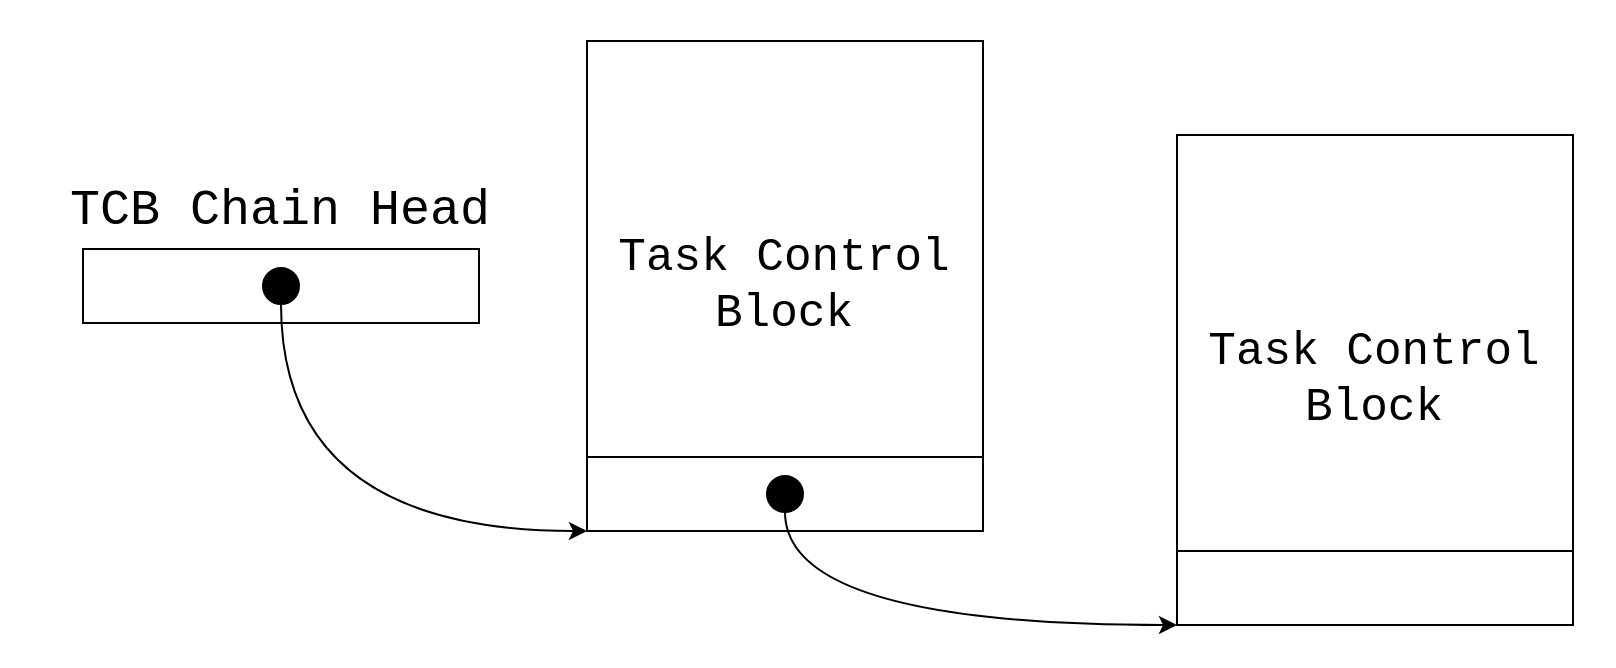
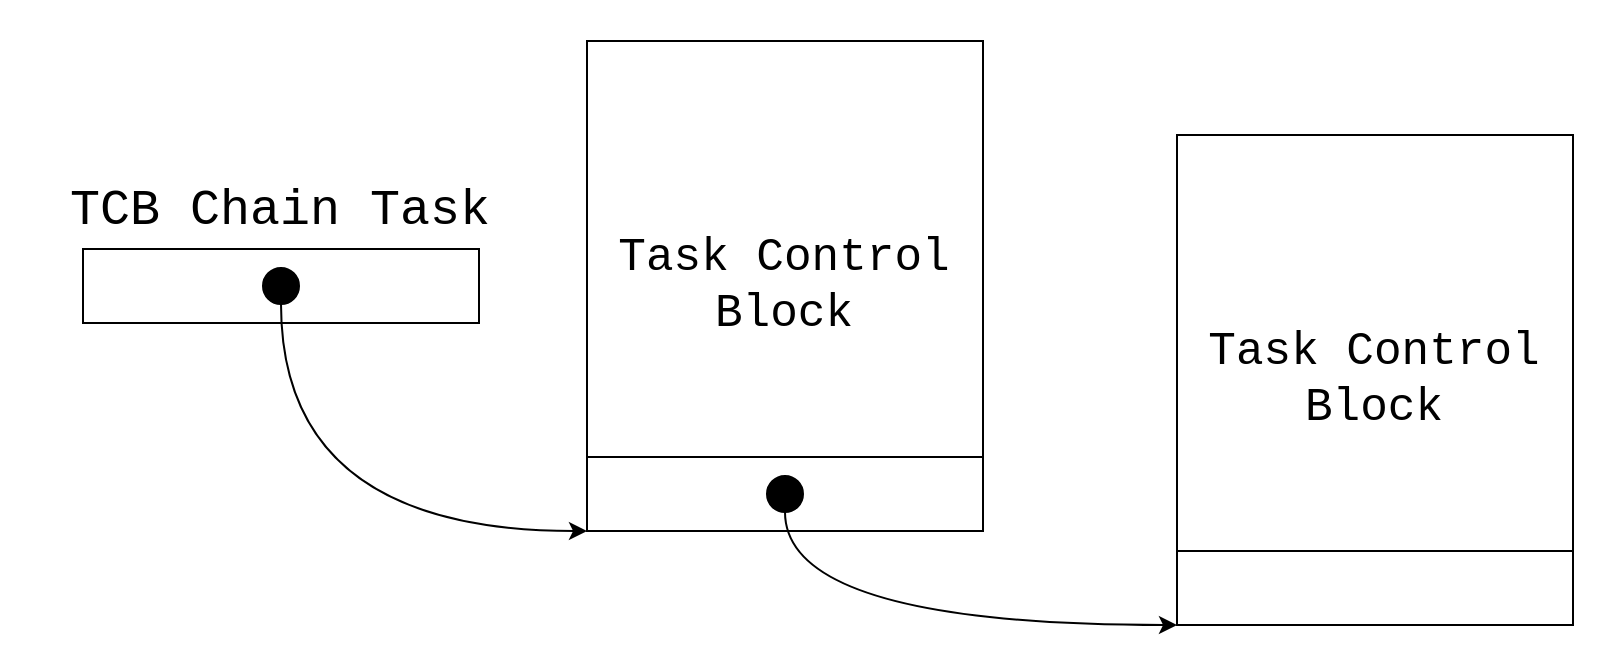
node "TCB Chain Head": label "TCB Chain Head" -> "TCB Chain Task"
